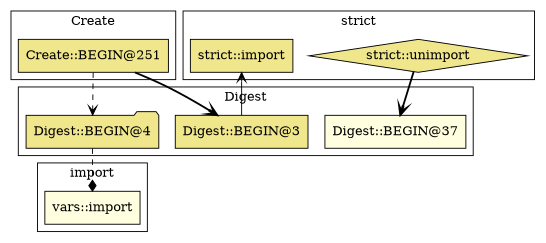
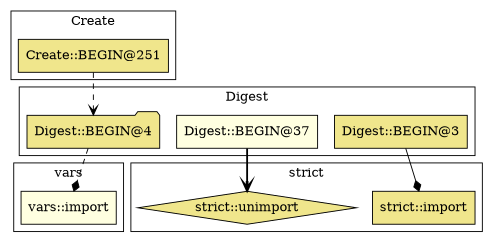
edge "Create::BEGIN@251" -> "Digest::BEGIN@3": removed
edge "strict::unimport" -> "Digest::BEGIN@37": reversed
edge "Digest::BEGIN@3" -> "strict::import": arrowhead vee -> diamond
cluster "import": label "import" -> "vars"
